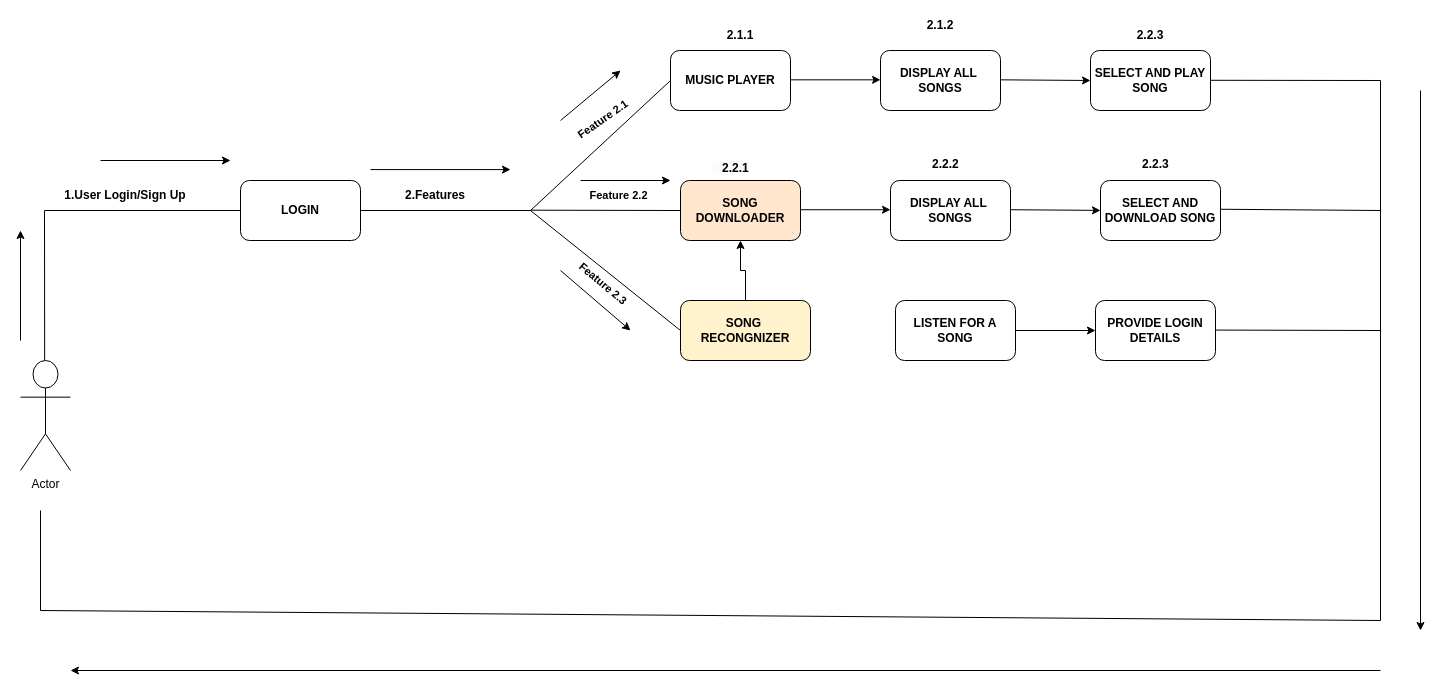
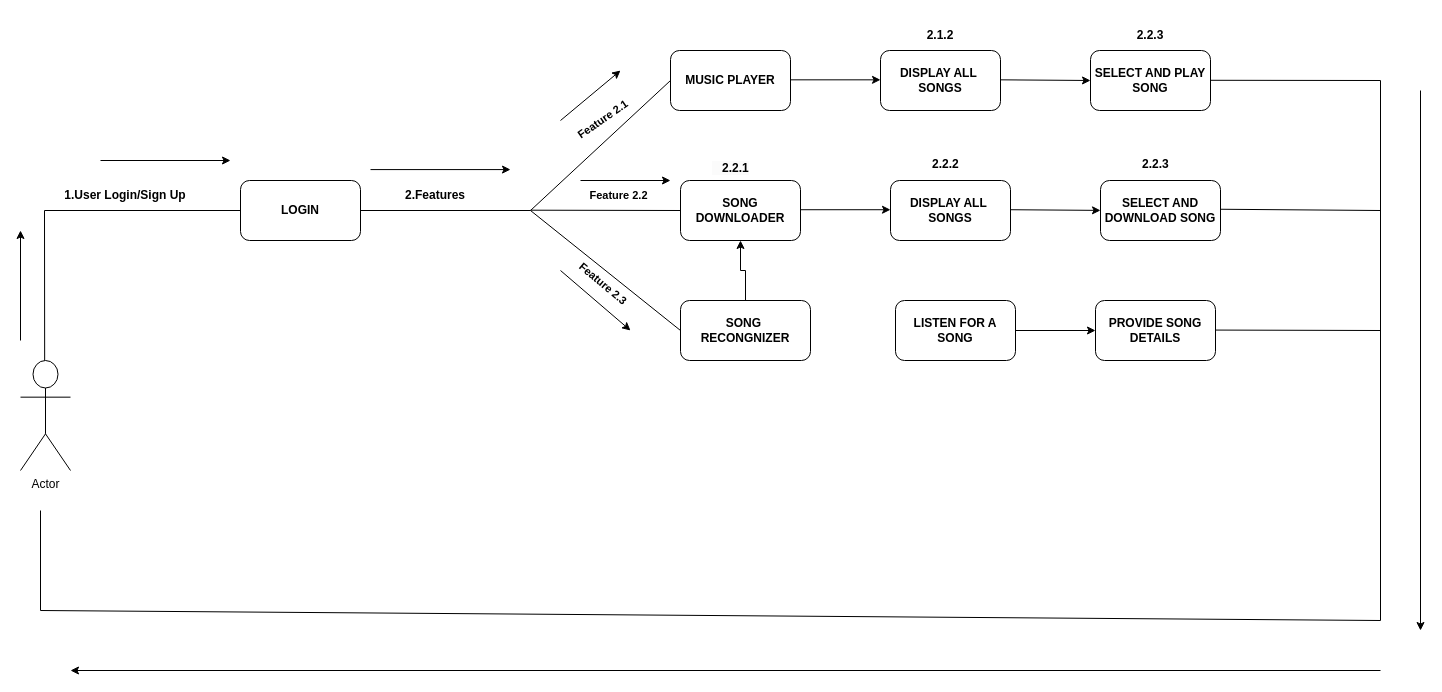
node "2.1.2": moved (941, 26) -> (941, 36)
node "2.1.1": removed
node "SONG DOWNLOADER": fillcolor #ffe6cc -> #ffffff
node "SONG RECONGNIZER": fillcolor #fff2cc -> #ffffff
node "PROVIDE LOGIN DETAILS": label "PROVIDE LOGIN DETAILS" -> "PROVIDE SONG DETAILS"
